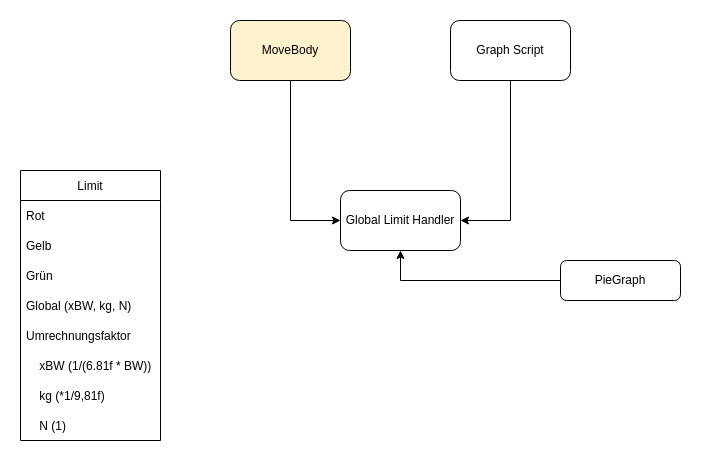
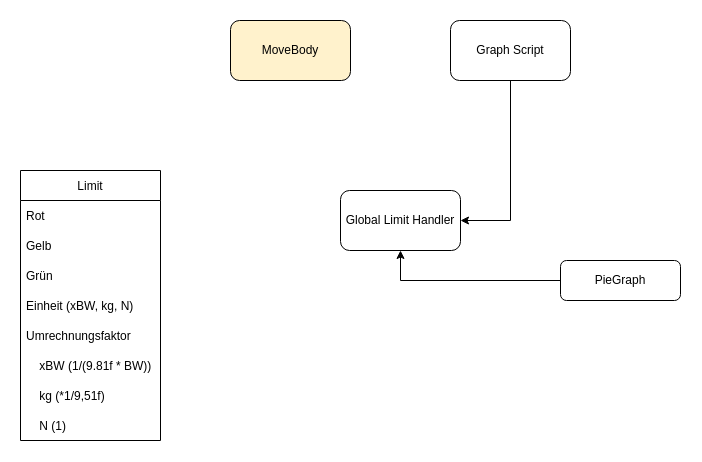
edge "MoveBody" -> "Global Limit Handler": removed
node "Global (xBW, kg, N)": label "Global (xBW, kg, N)" -> "Einheit (xBW, kg, N)"
node "xBW (1/(6.81f * BW))": label "xBW (1/(6.81f * BW))" -> "xBW (1/(9.81f * BW))"
node "kg (*1/9,81f)": label "kg (*1/9,81f)" -> "kg (*1/9,51f)"
